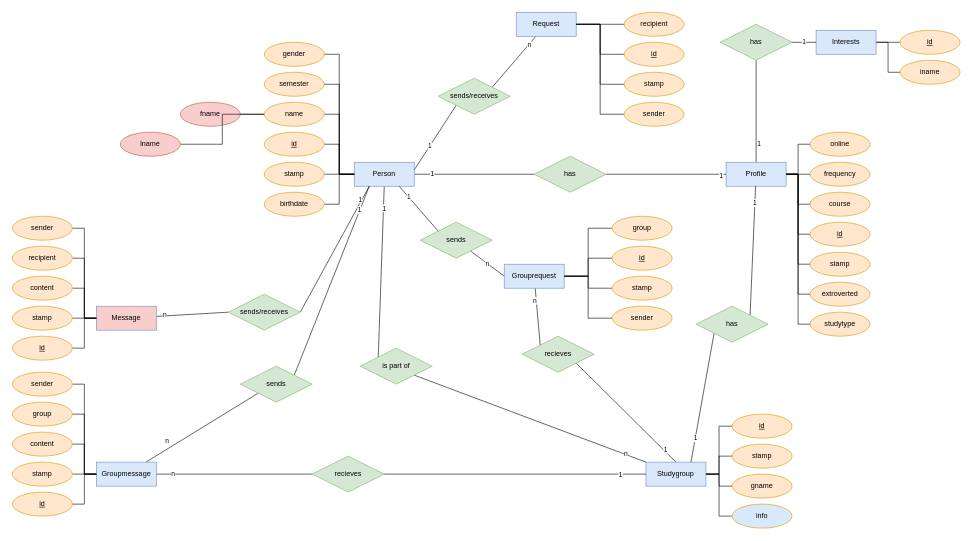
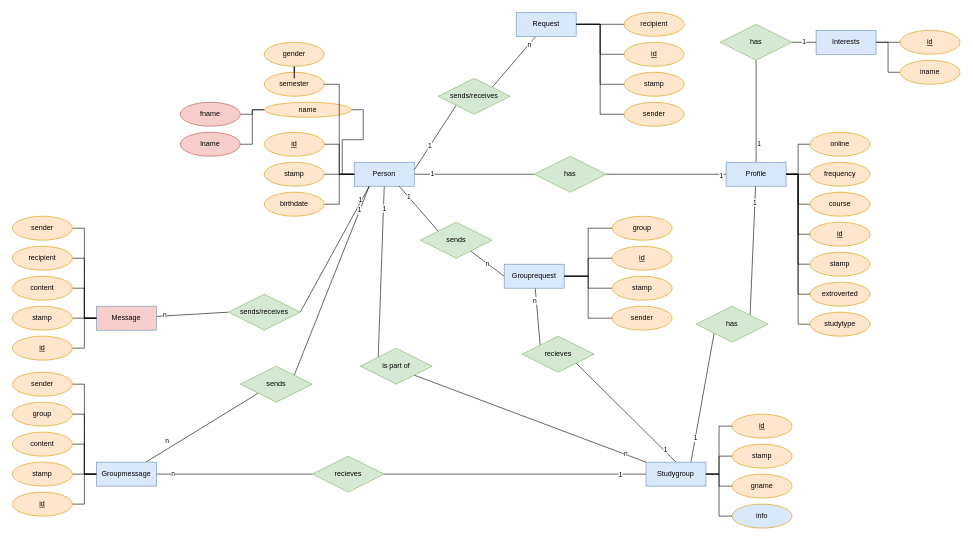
edge "gender" -- "Person": now "gender" -- "semester"
node "name": size 60x24 -> 87x15
node "lname": moved (150, 144) -> (210, 144)
